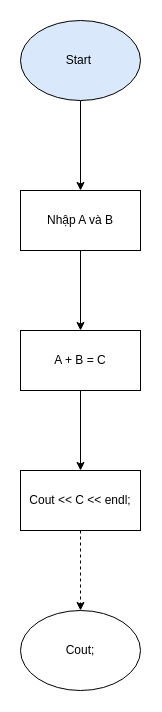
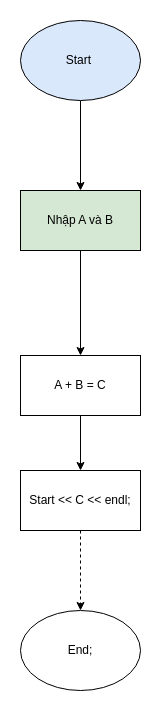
node "Nhập A và B": fillcolor #ffffff -> #d5e8d4
node "A + B = C": moved (81, 361) -> (81, 386)
node "Cout << C << endl;": label "Cout << C << endl;" -> "Start << C << endl;"
node "Cout;": label "Cout;" -> "End;"
